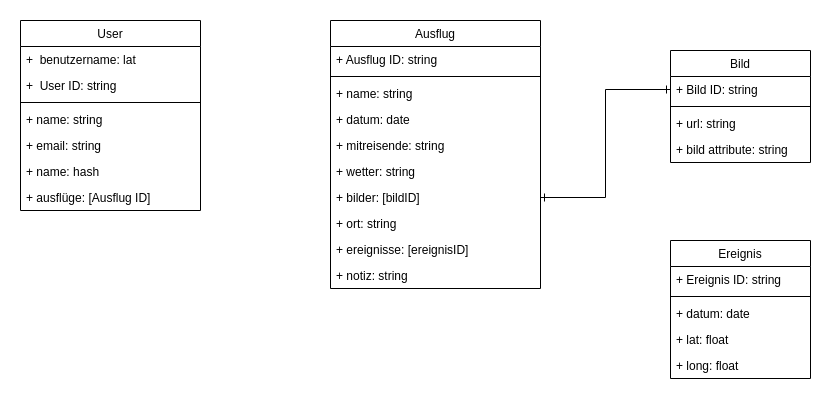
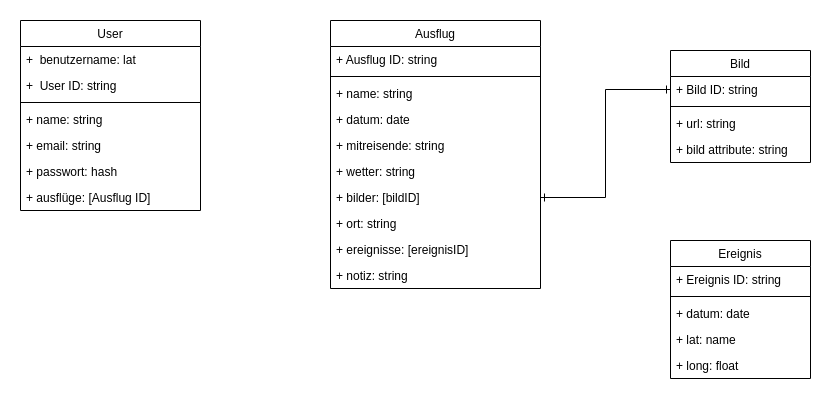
node "+ name: hash": label "+ name: hash" -> "+ passwort: hash"
node "+ lat: float": label "+ lat: float" -> "+ lat: name"
